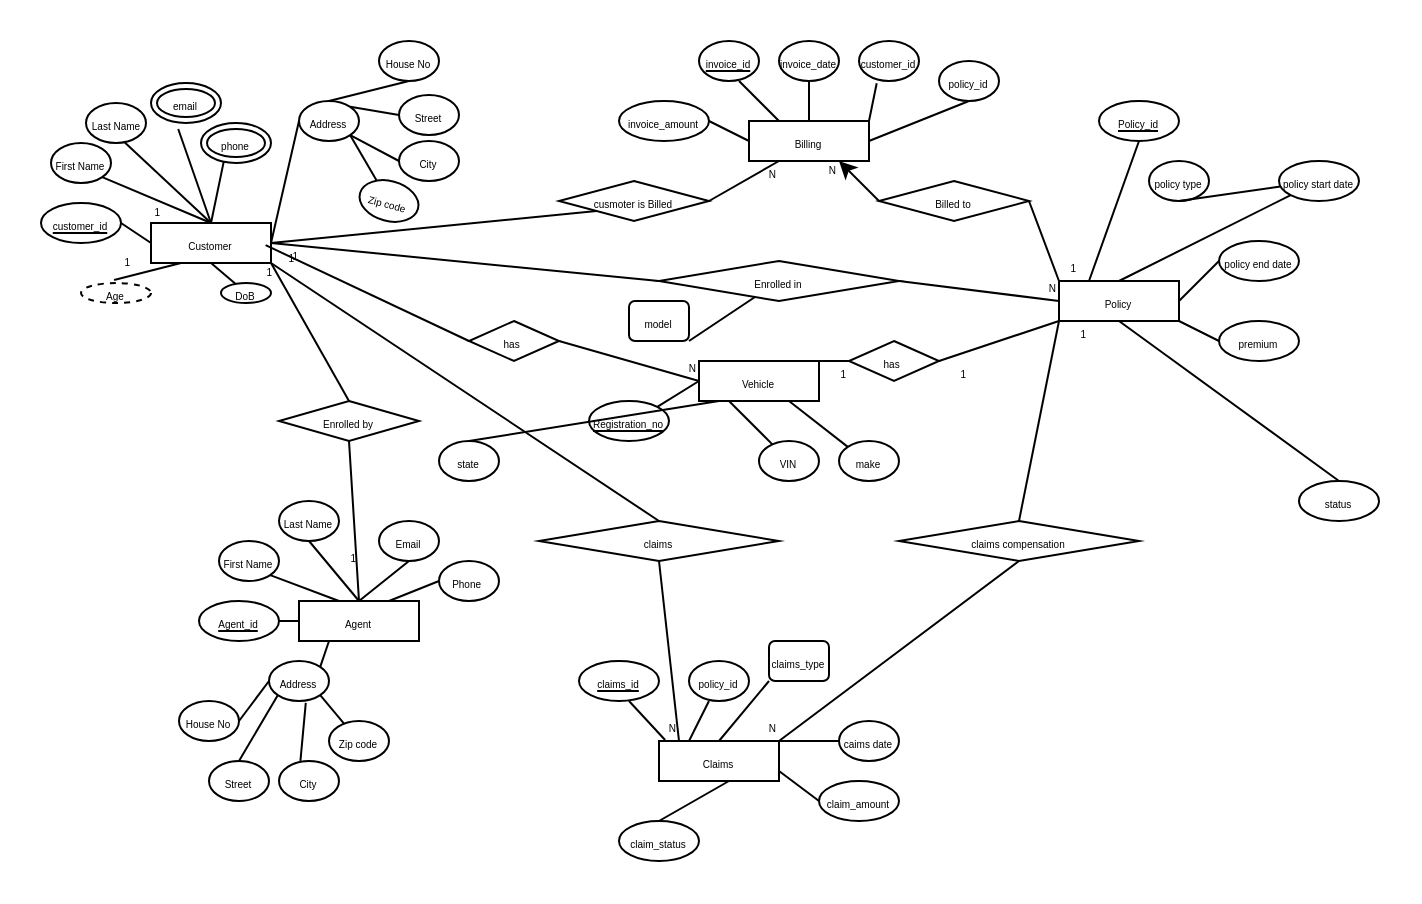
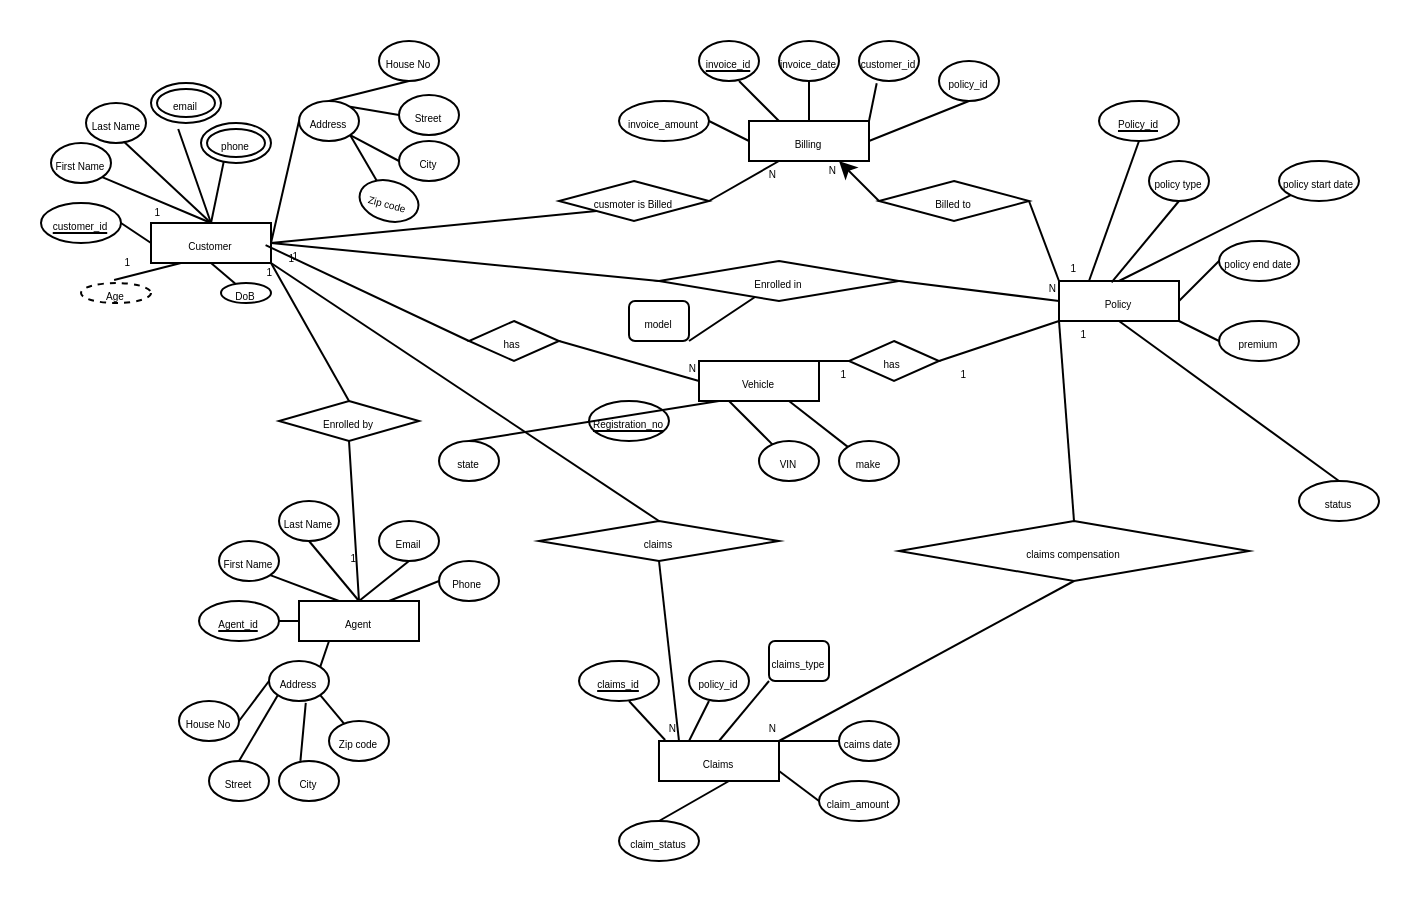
edge "policy type" -- "policy start date": now "policy type" -- "Policy"
edge "Vehicle" -- "Registration_no": removed
node "claims compensation": size 240x40 -> 350x60
